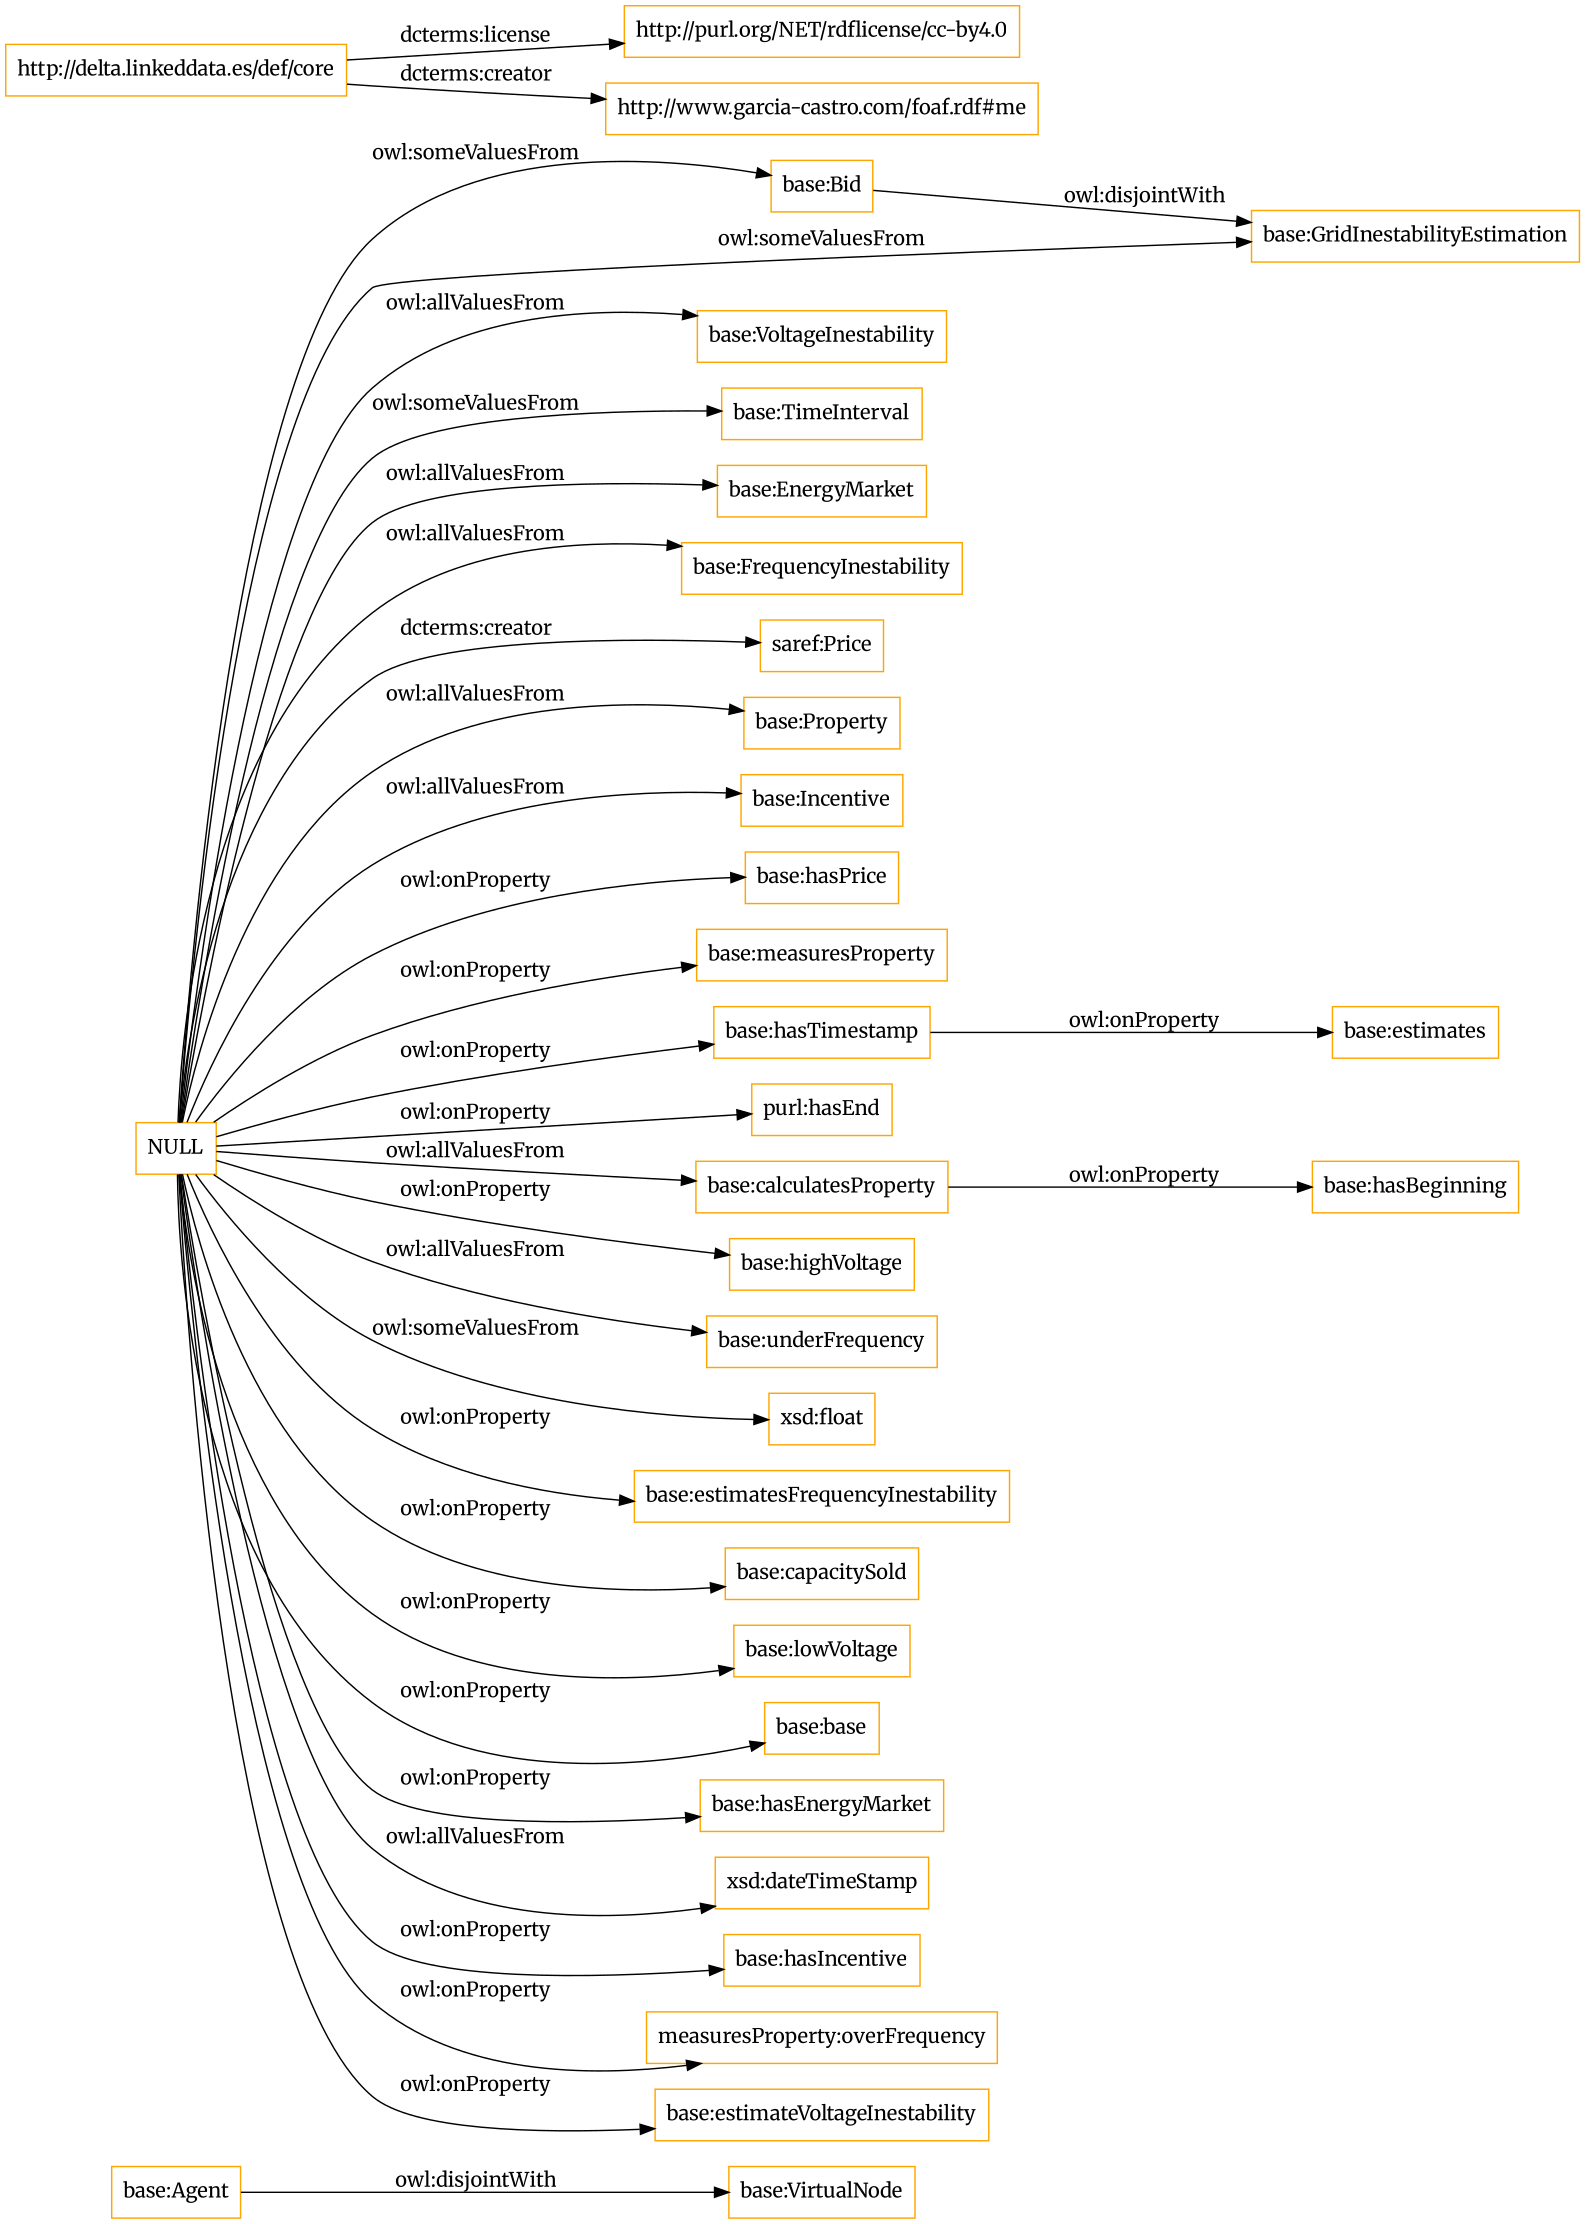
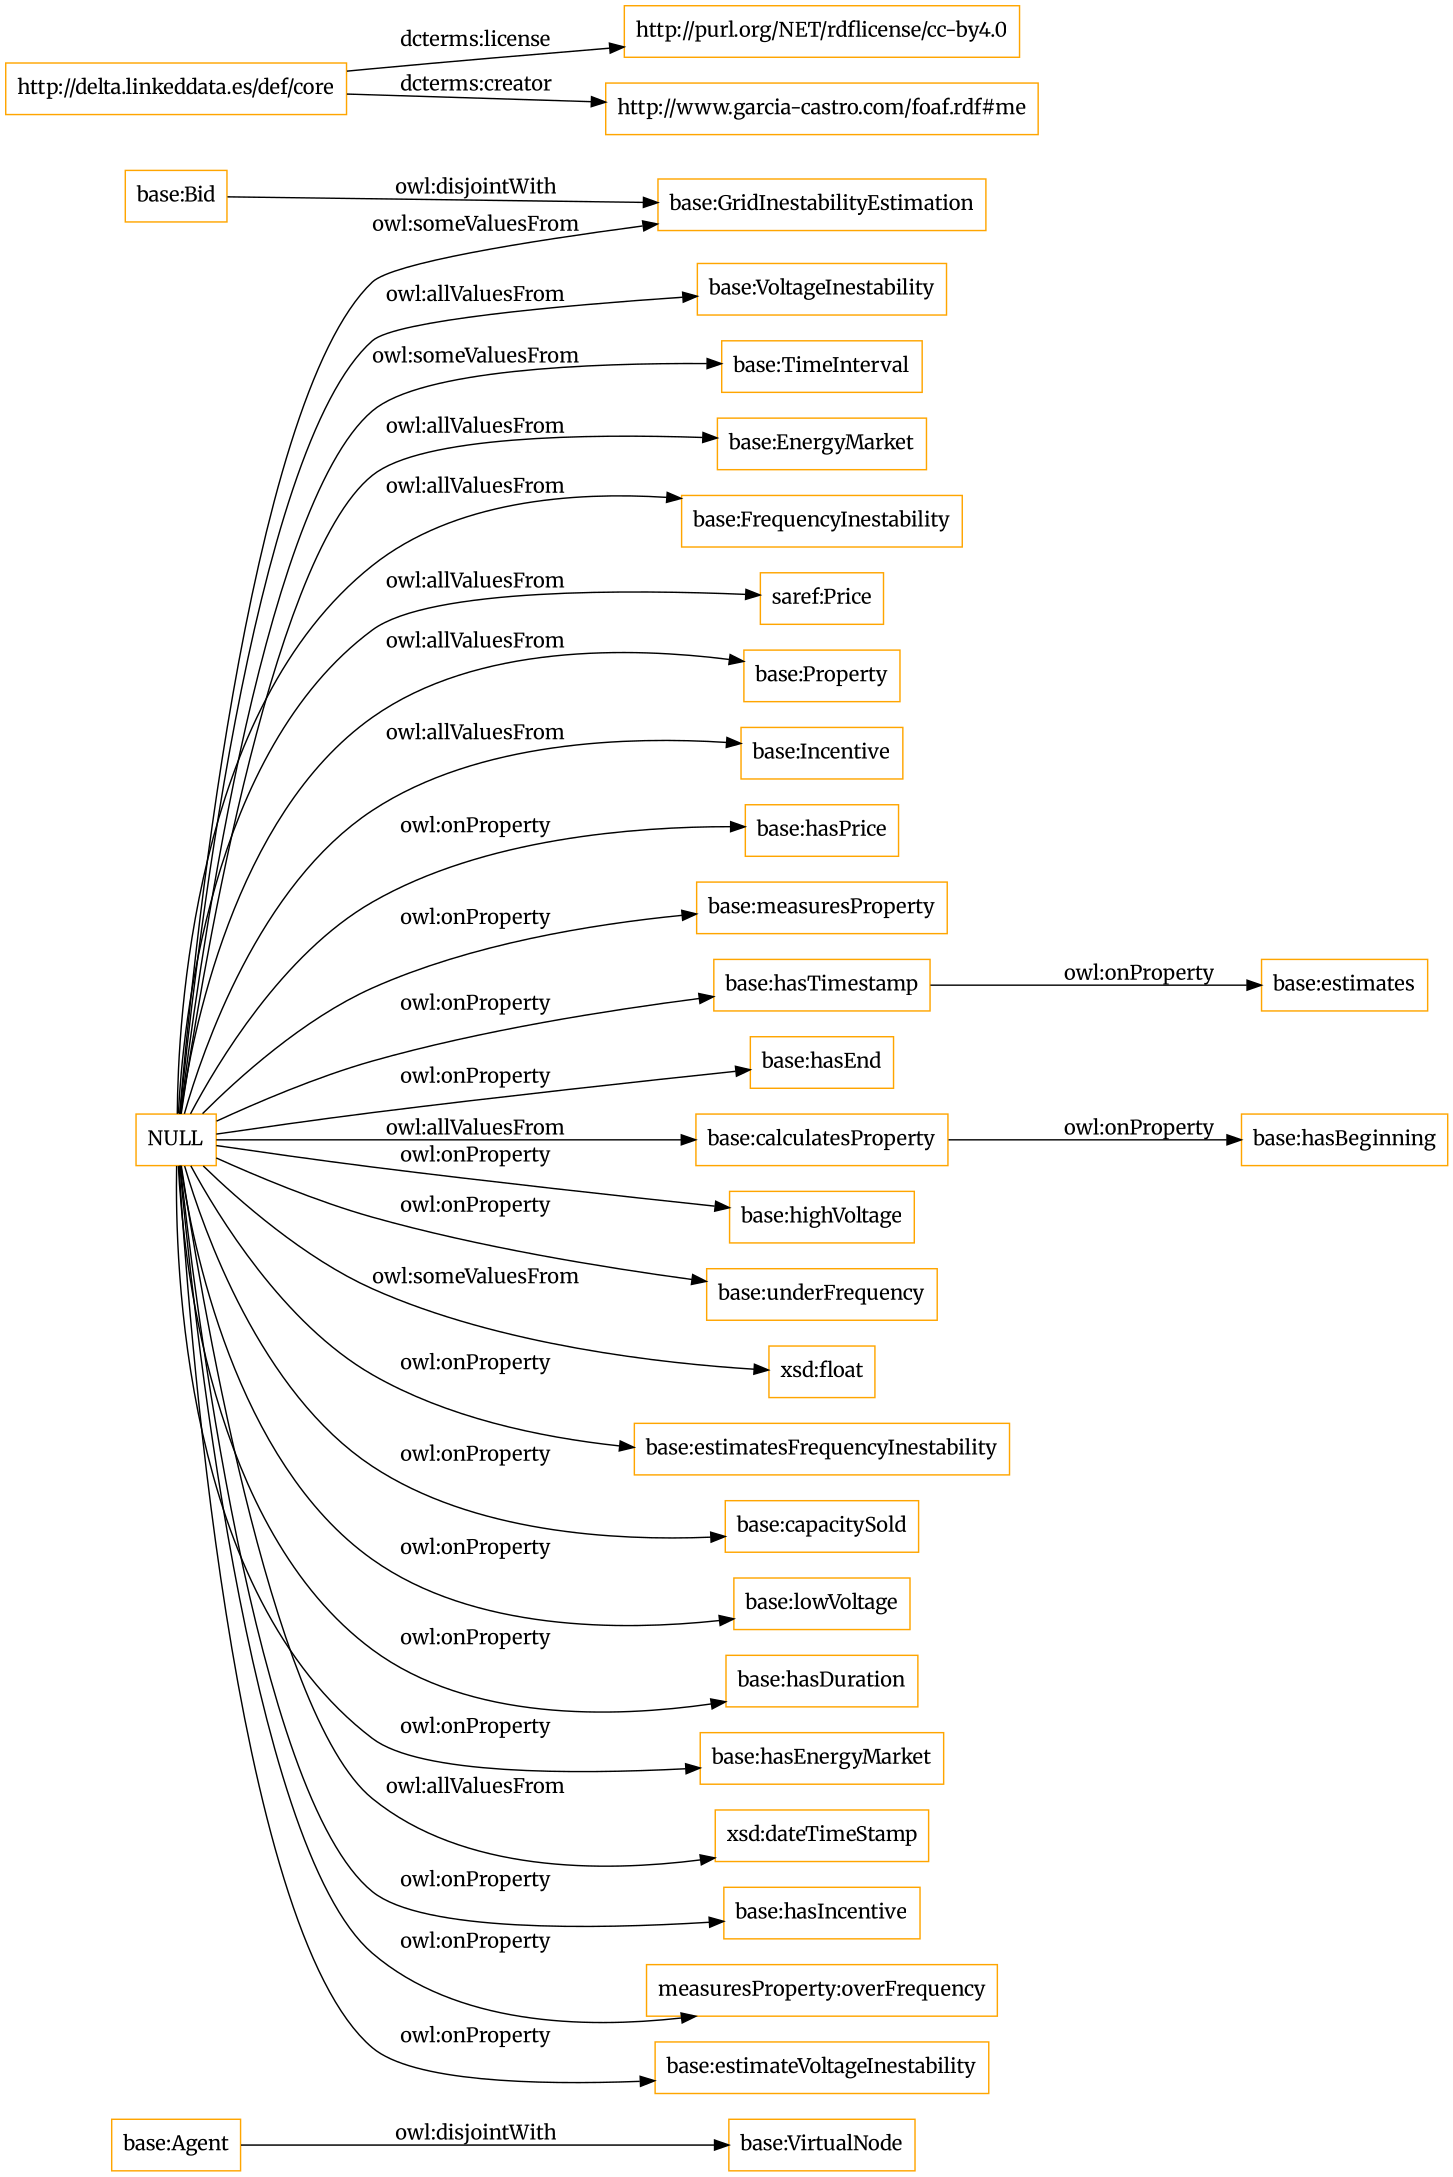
edge "NULL" -> "base:Bid": removed, label "owl:someValuesFrom"
edge "NULL" -> "saref:Price": label "dcterms:creator" -> "owl:allValuesFrom"
node "purl:hasEnd": label "purl:hasEnd" -> "base:hasEnd"
edge "NULL" -> "base:underFrequency": label "owl:allValuesFrom" -> "owl:onProperty"
node "base:base": label "base:base" -> "base:hasDuration"
